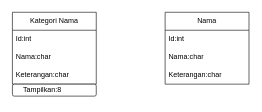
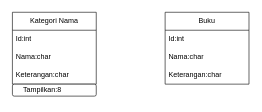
node "Nama": label "Nama" -> "Buku"
